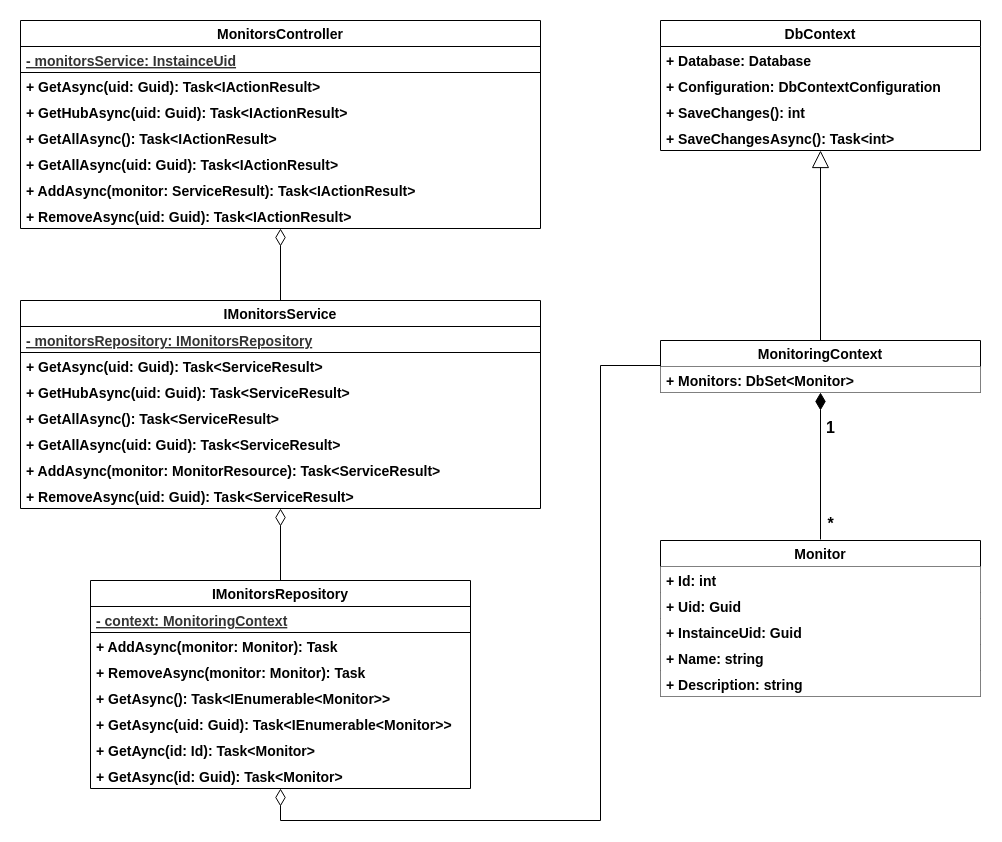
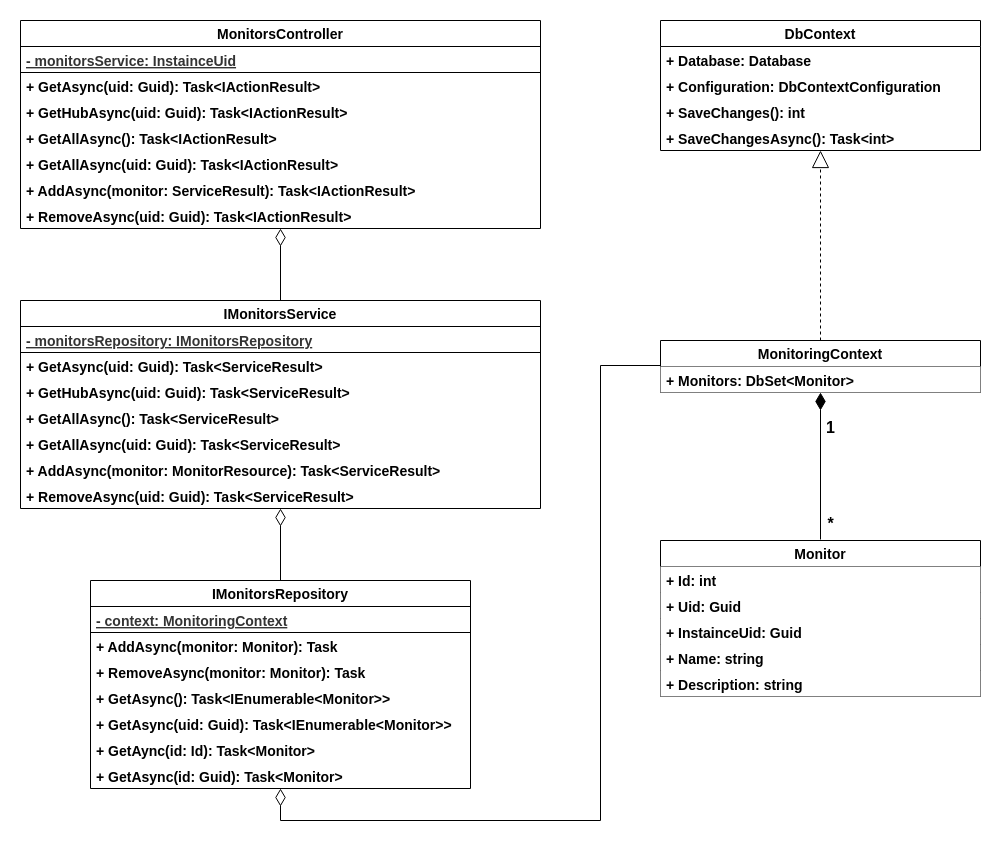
edge "MonitoringContext" -> "DbContext": style solid -> dashed
